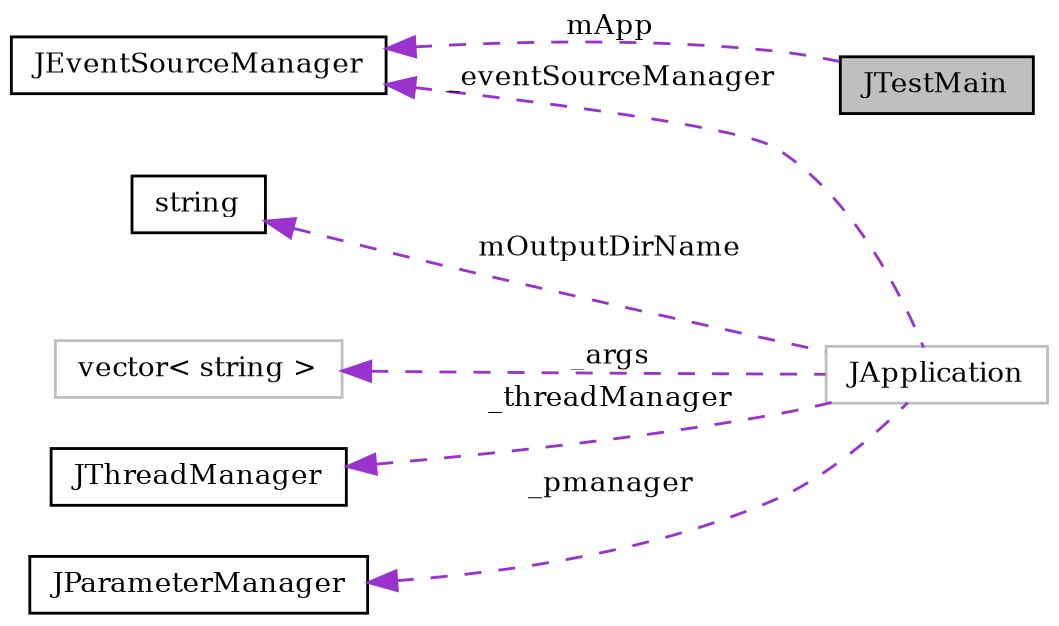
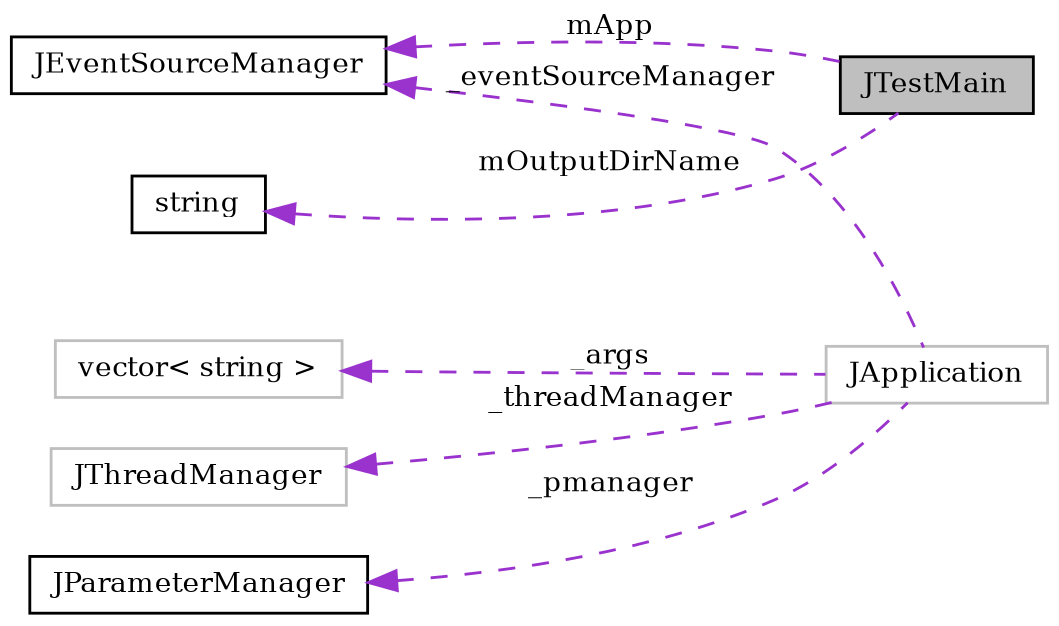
edge "JApplication" -> "string": now "JTestMain" -> "string"
node "JThreadManager": color black -> grey75
